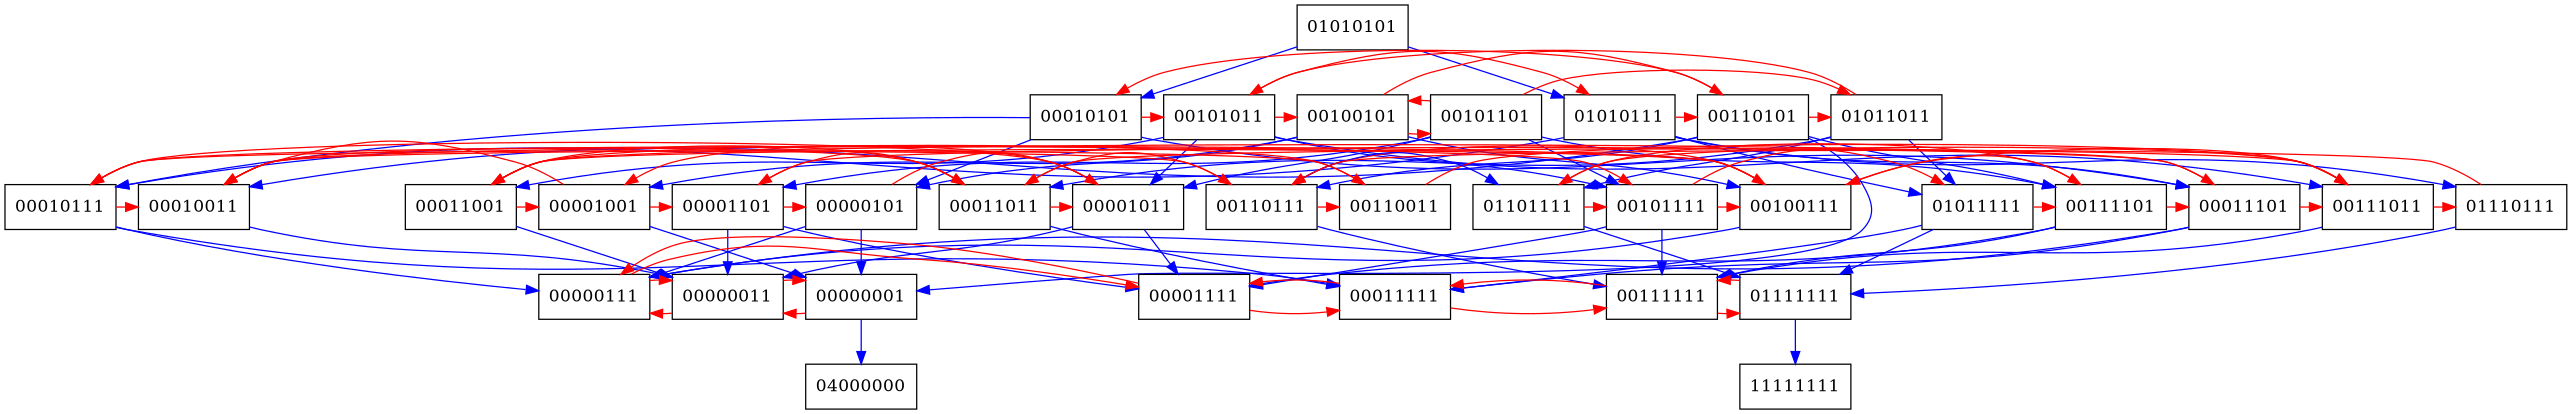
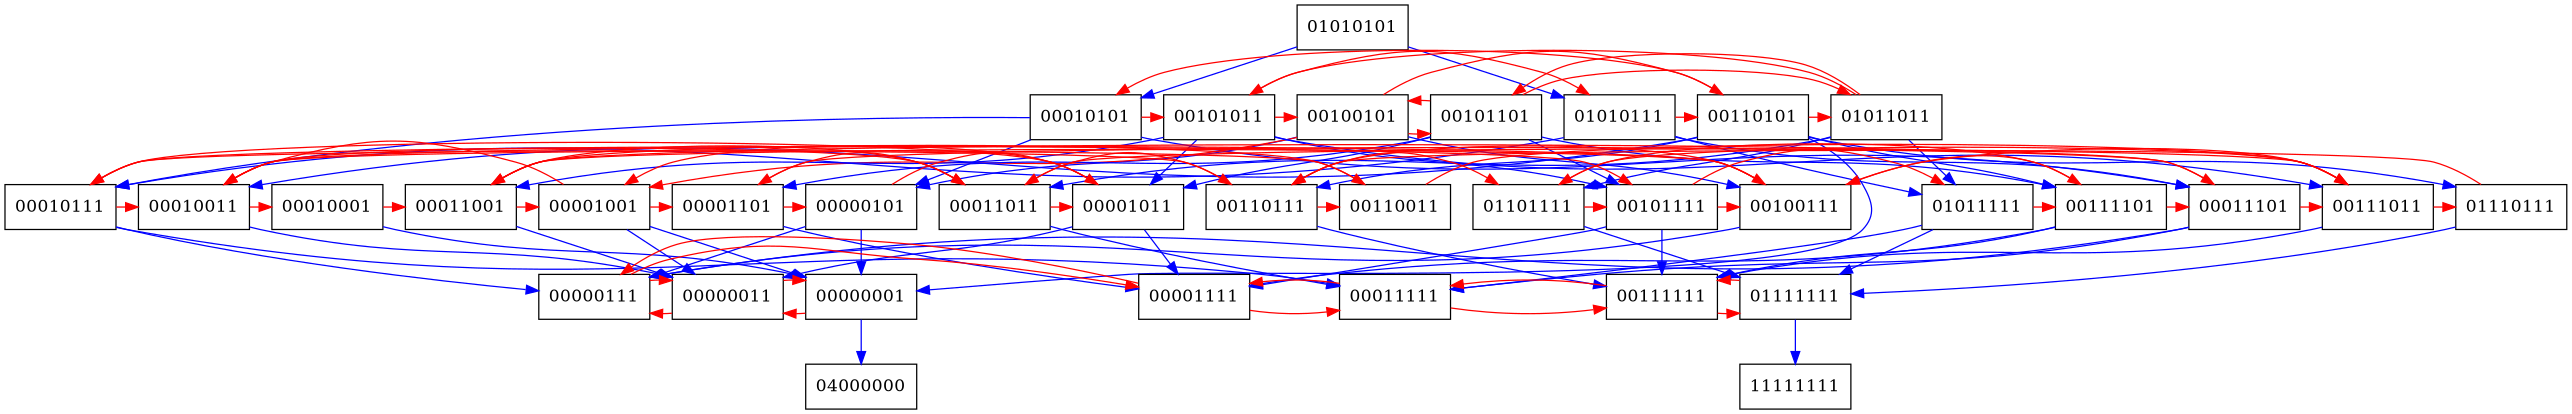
edge "01011011" -> "00101101": added
edge "00110111" -> "01101111": color blue -> red
edge "01010111" -> "01110111": now "00110101" -> "01110111"
edge "00100101" -> "00001001": color blue -> red
node "00010001": added
edge "00001101" -> "00000011": now "00001001" -> "00000011"
